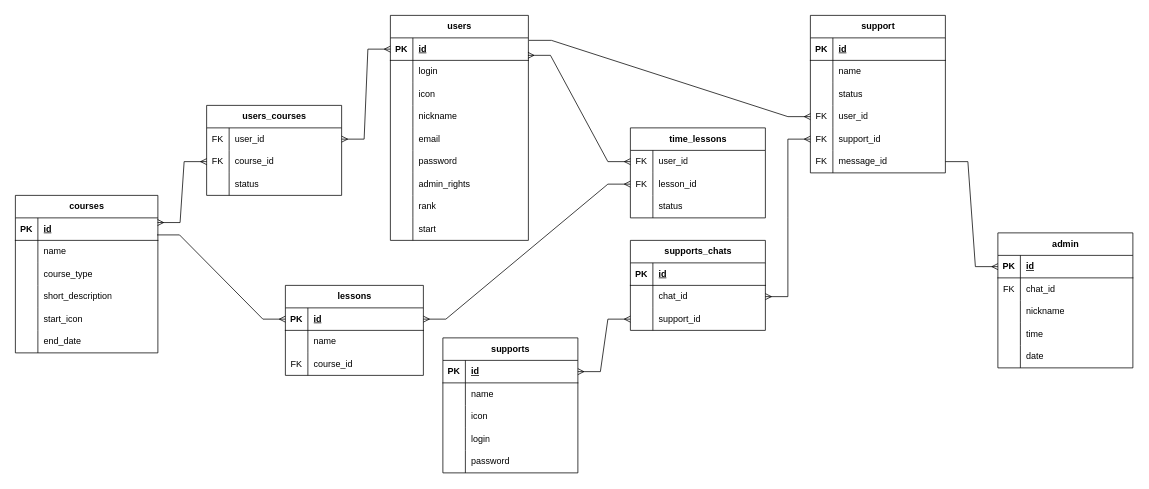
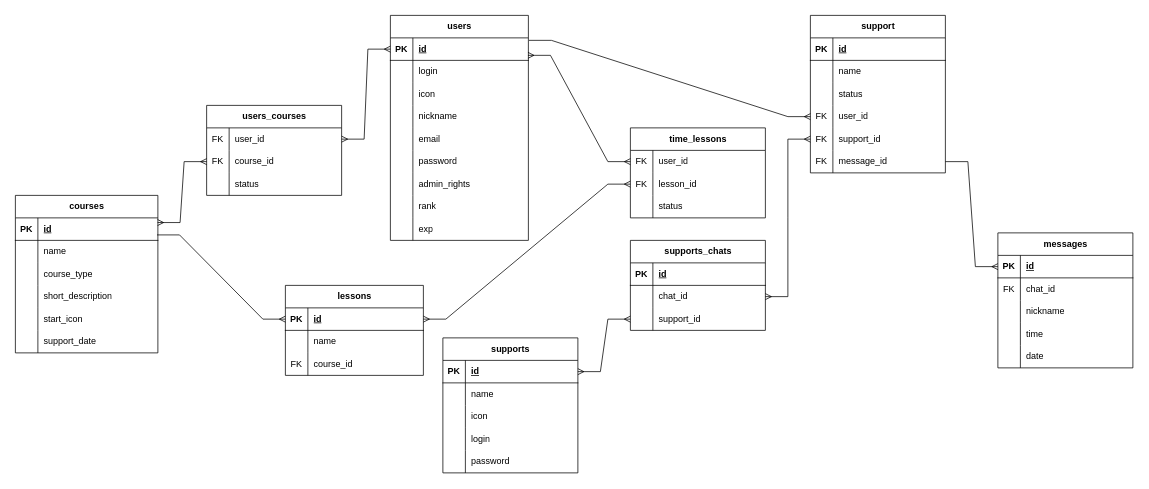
node "start": label "start" -> "exp"
node "admin": label "admin" -> "messages"
node "end_date": label "end_date" -> "support_date"
